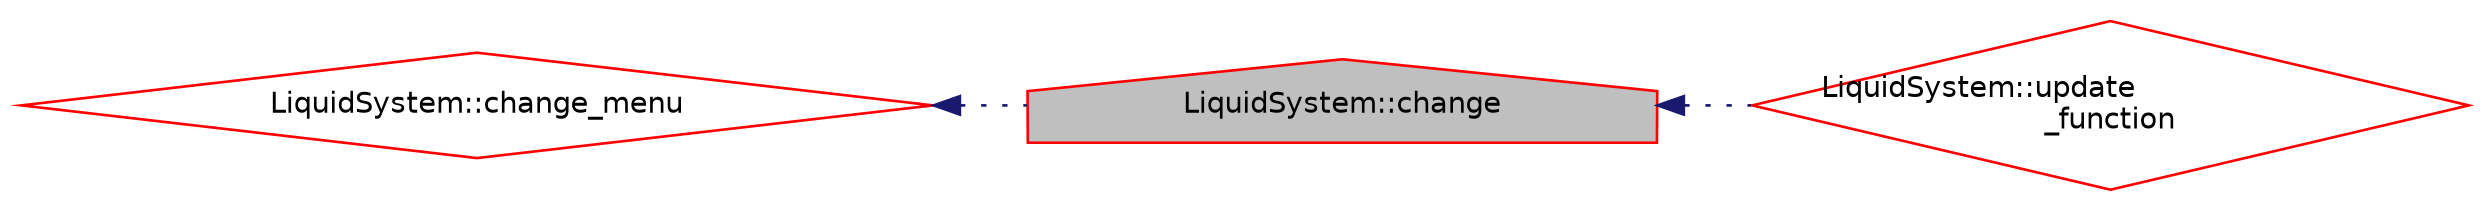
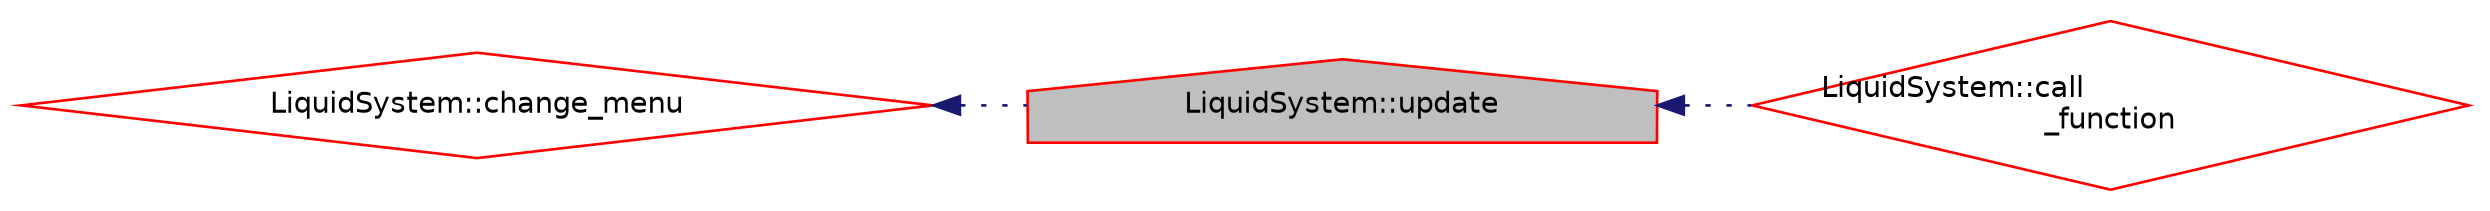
node "LiquidSystem::change": label "LiquidSystem::change" -> "LiquidSystem::update"
node "LiquidSystem::update _function": label "LiquidSystem::update _function" -> "LiquidSystem::call _function"
